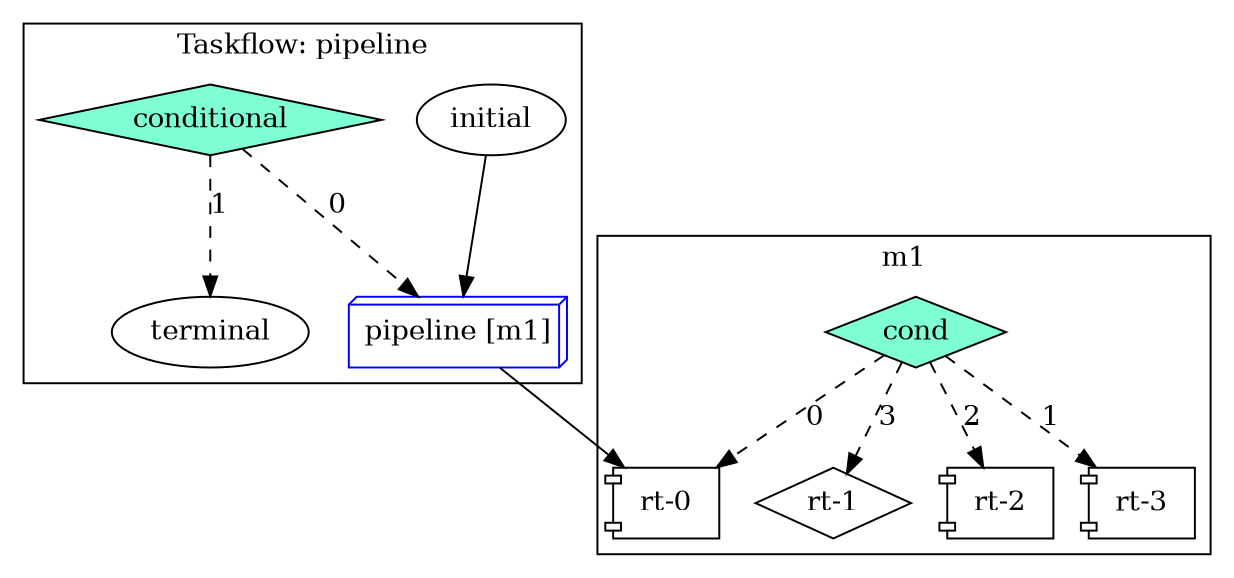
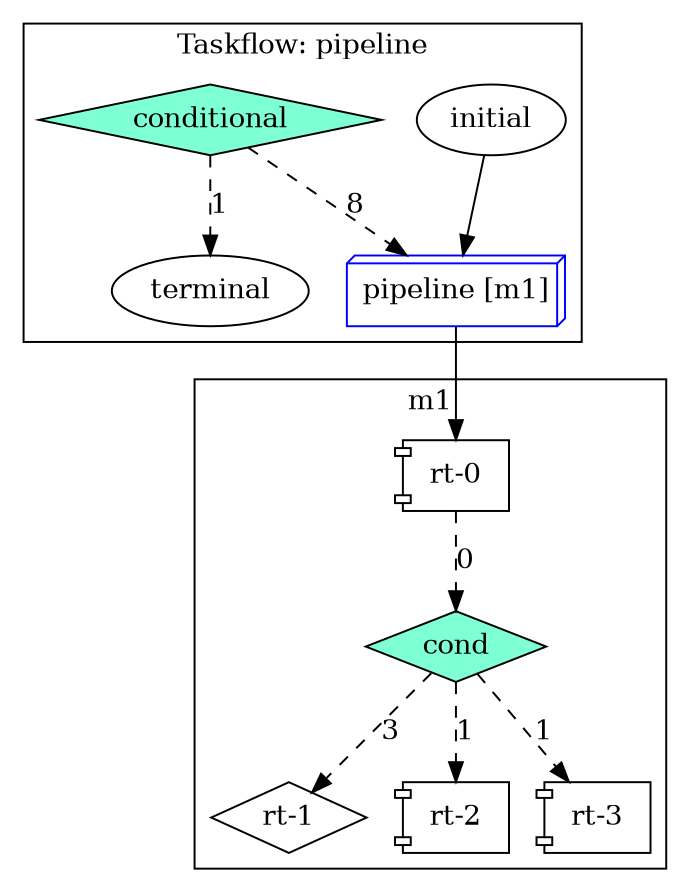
edge "conditional" -> "pipeline [m1]": label "0" -> "8"
edge "cond" -> "rt-0": reversed
edge "cond" -> "rt-2": label "2" -> "1"
